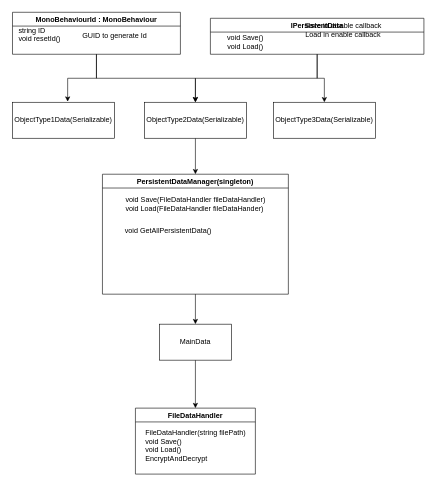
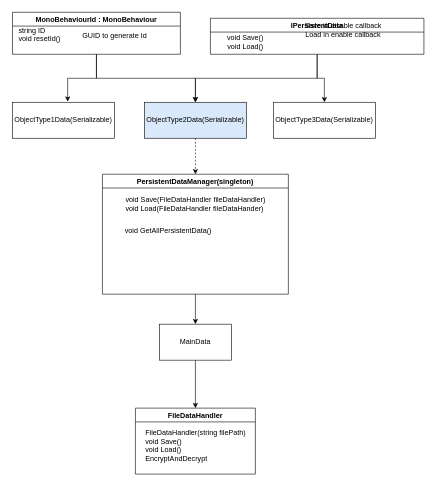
node "ObjectType2Data(Serializable)": fillcolor #ffffff -> #dae8fc
edge "ObjectType2Data(Serializable)" -> "PersistentDataManager(singleton)": style solid -> dashed
